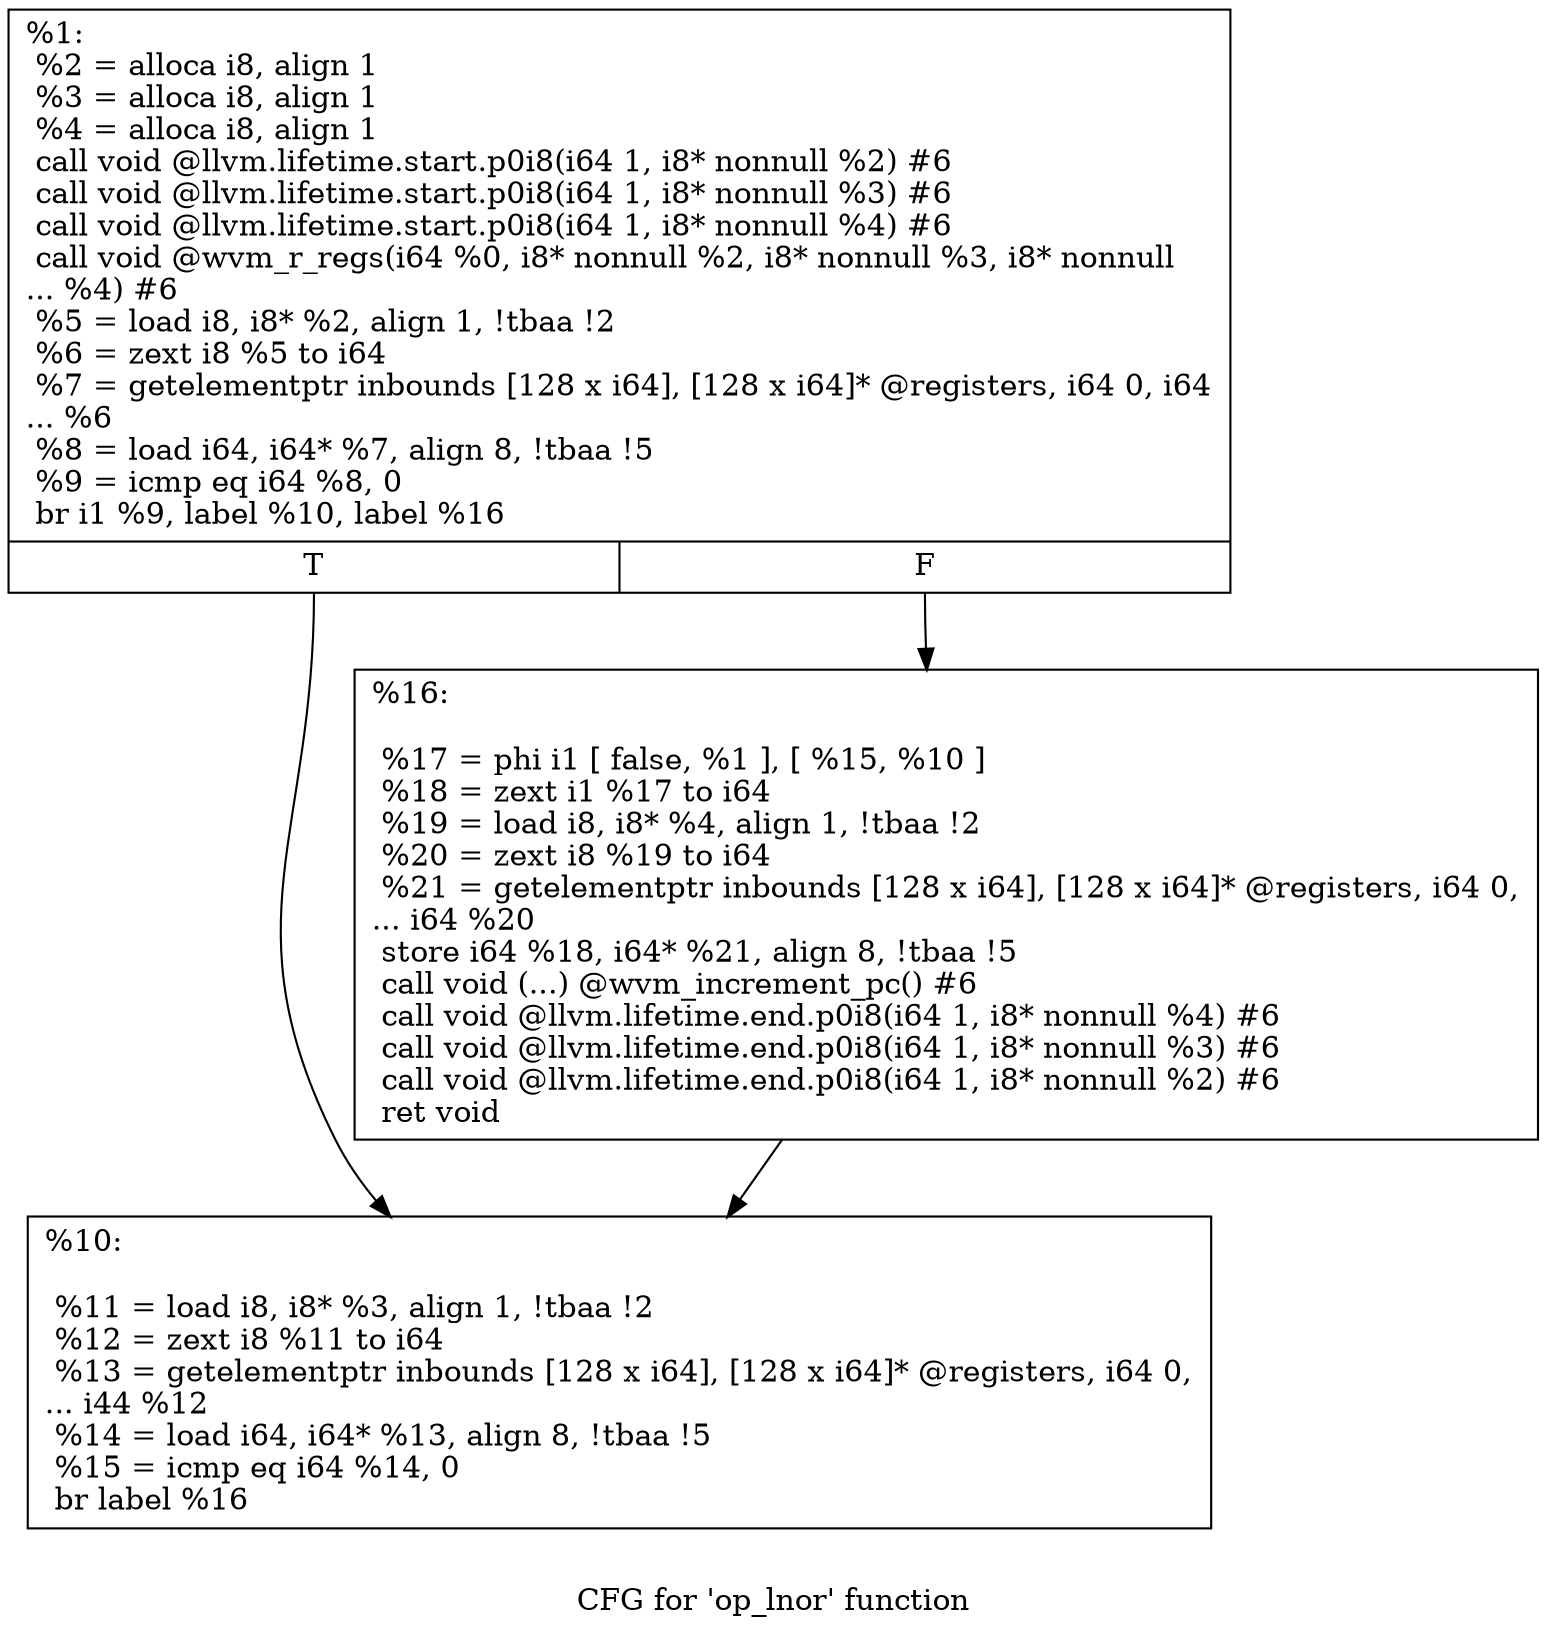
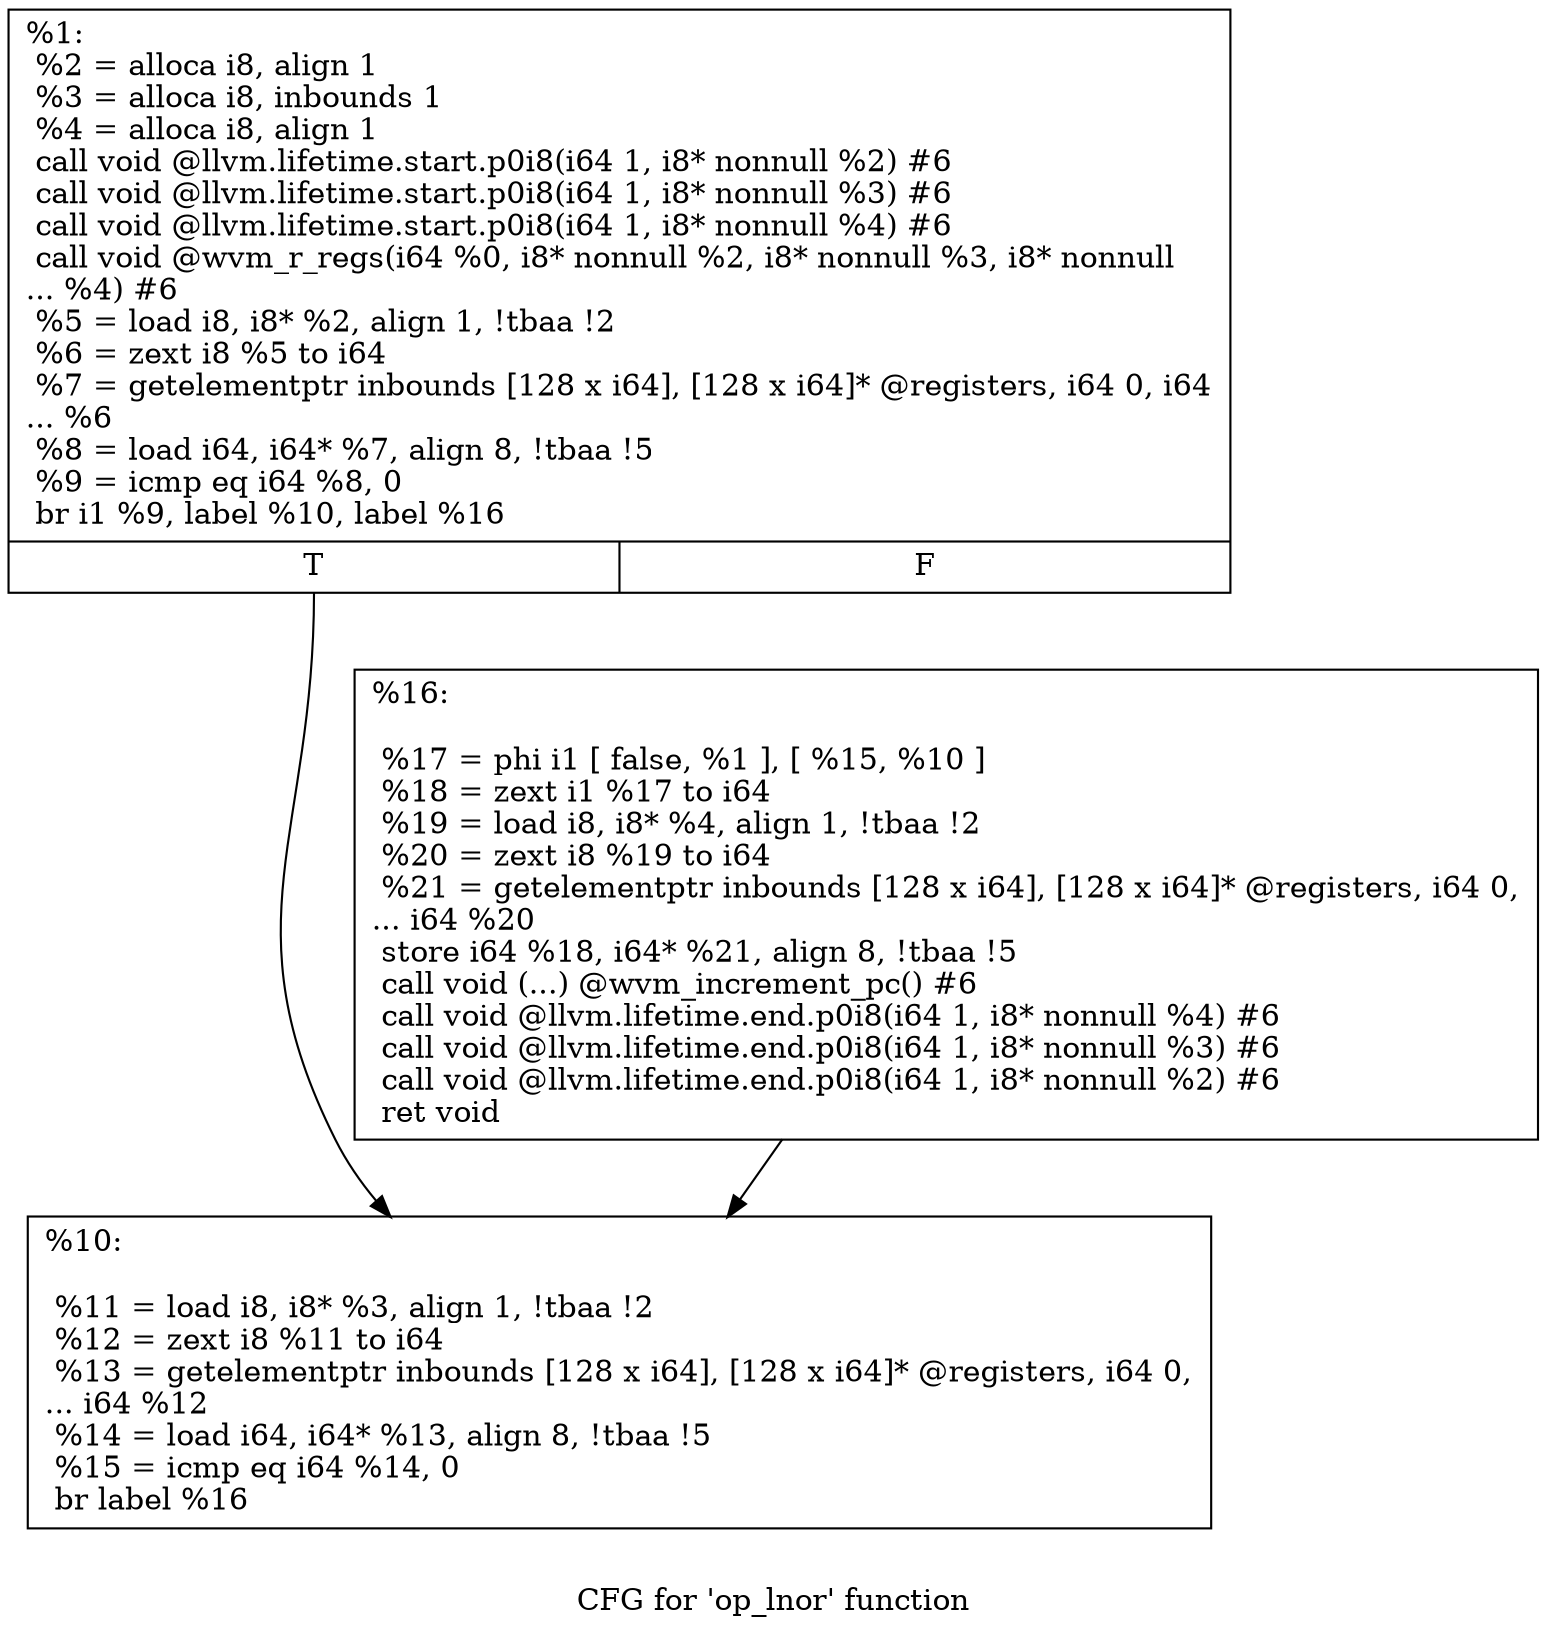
node "%1:": text "%3 = alloca i8, align 1" -> "%3 = alloca i8, inbounds 1"
edge "%1:" -> "%16:": removed
node "%10:": text "... i44 %12" -> "... i64 %12"
